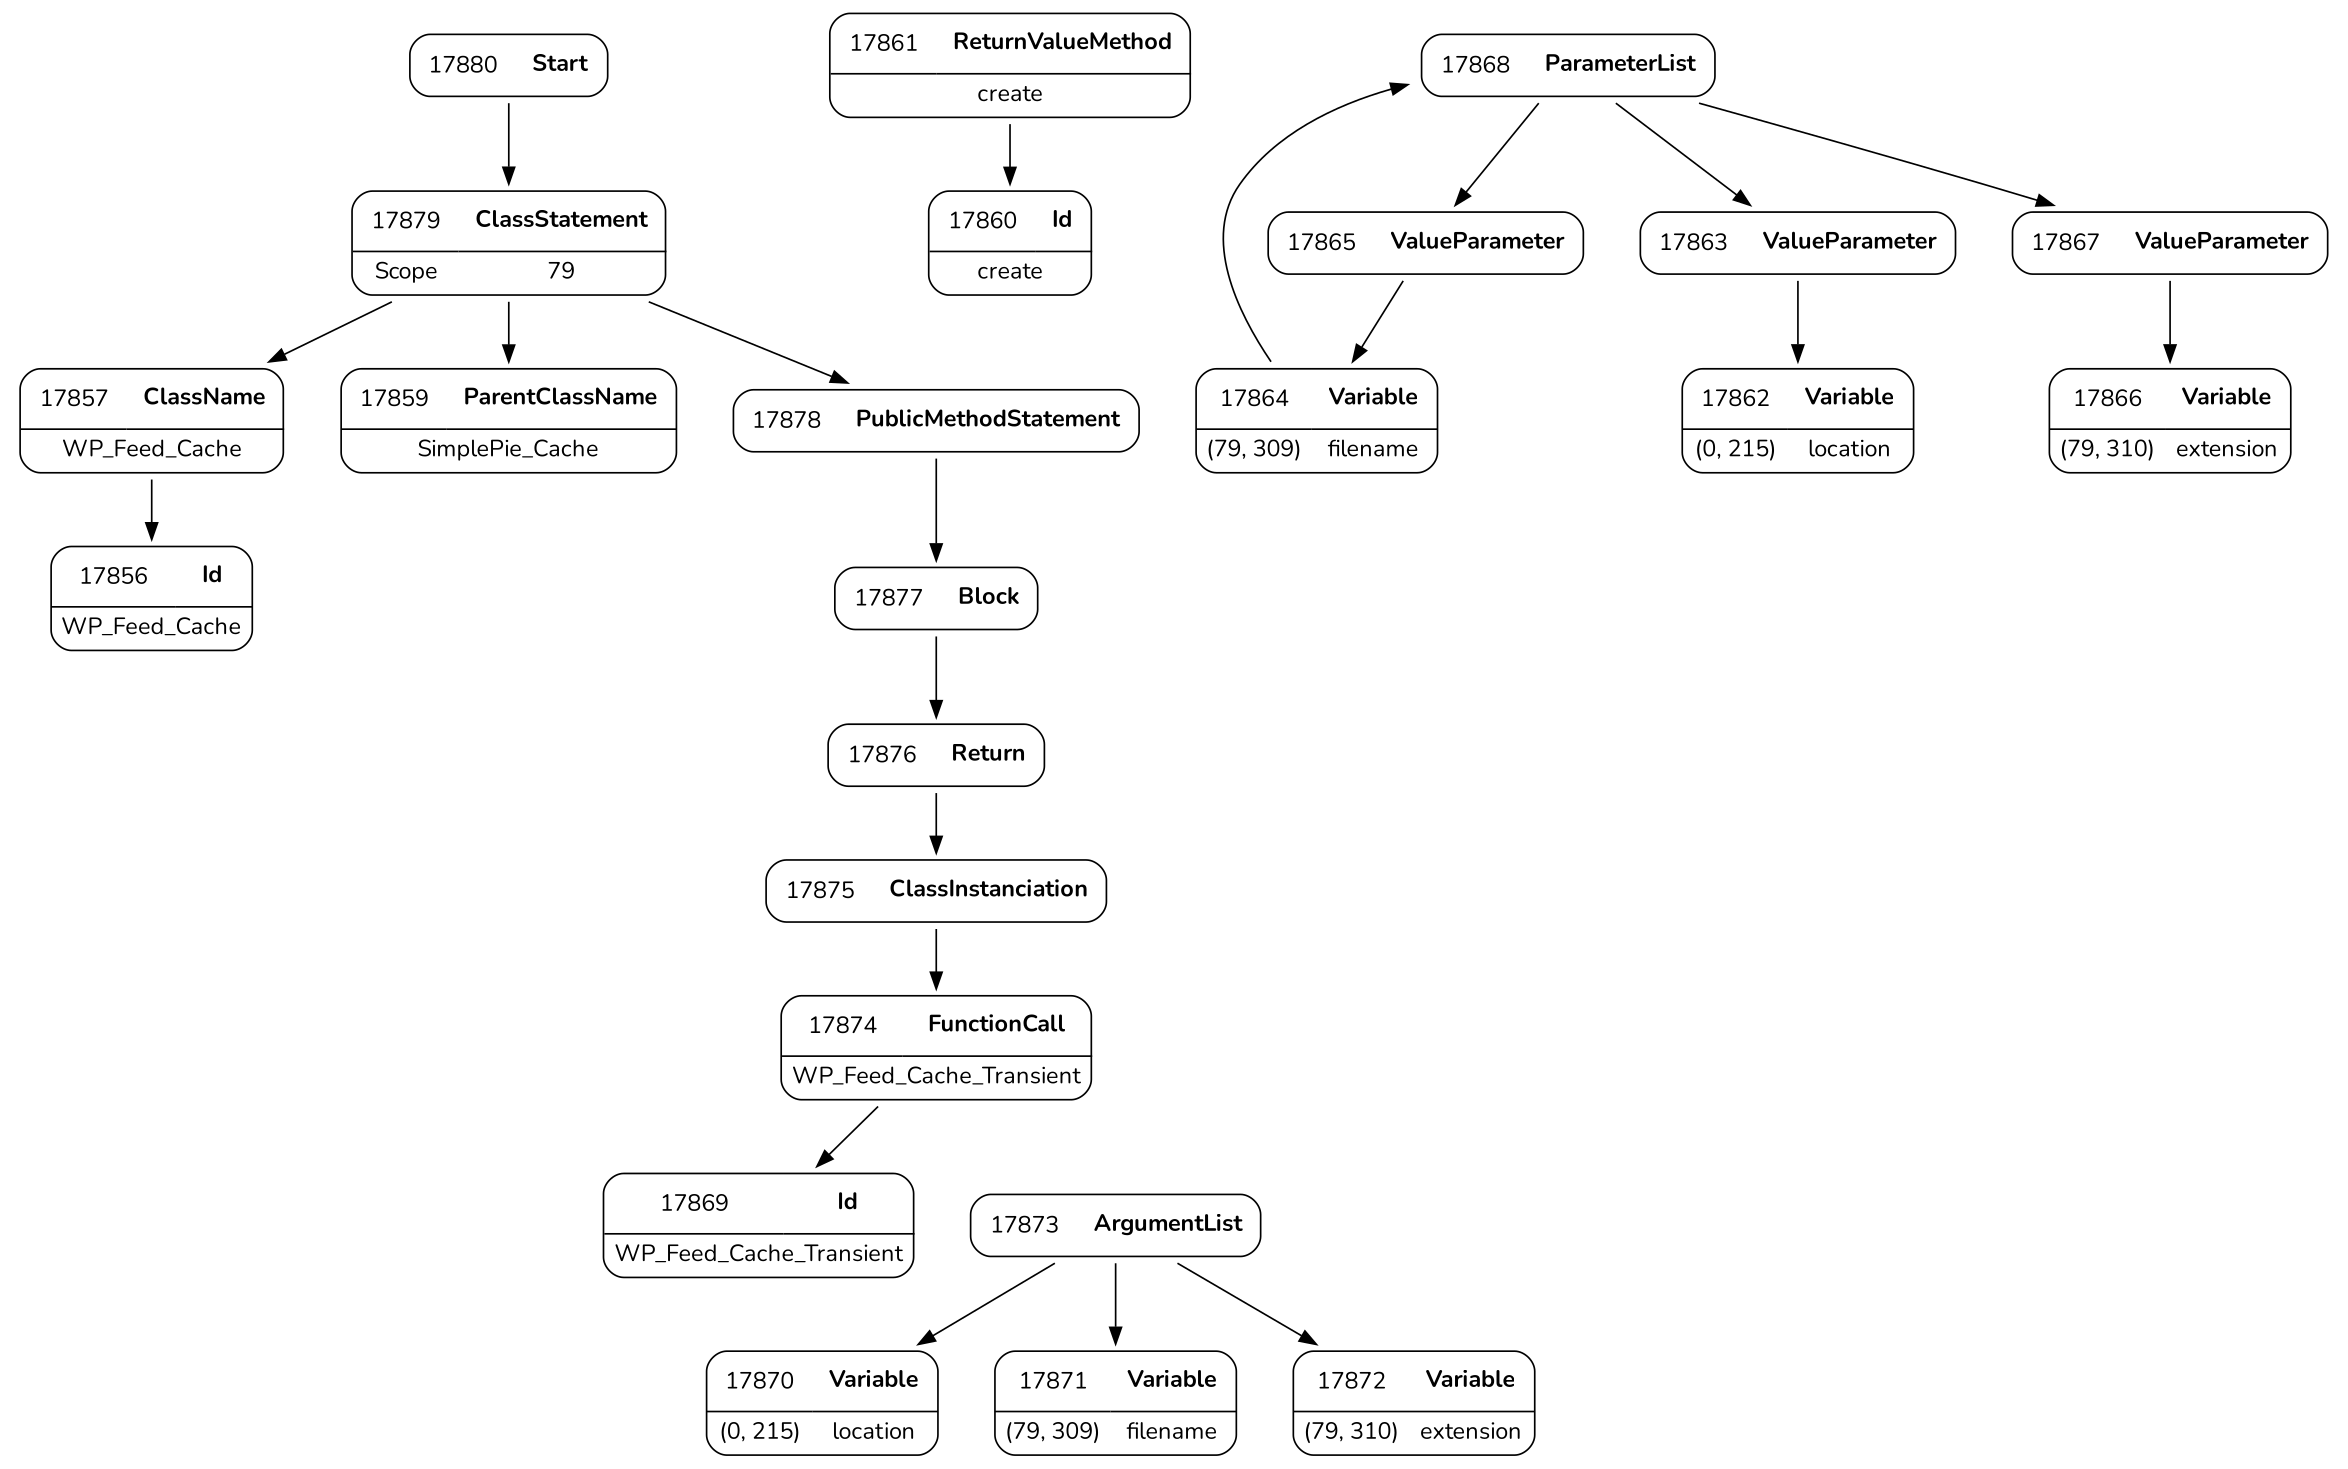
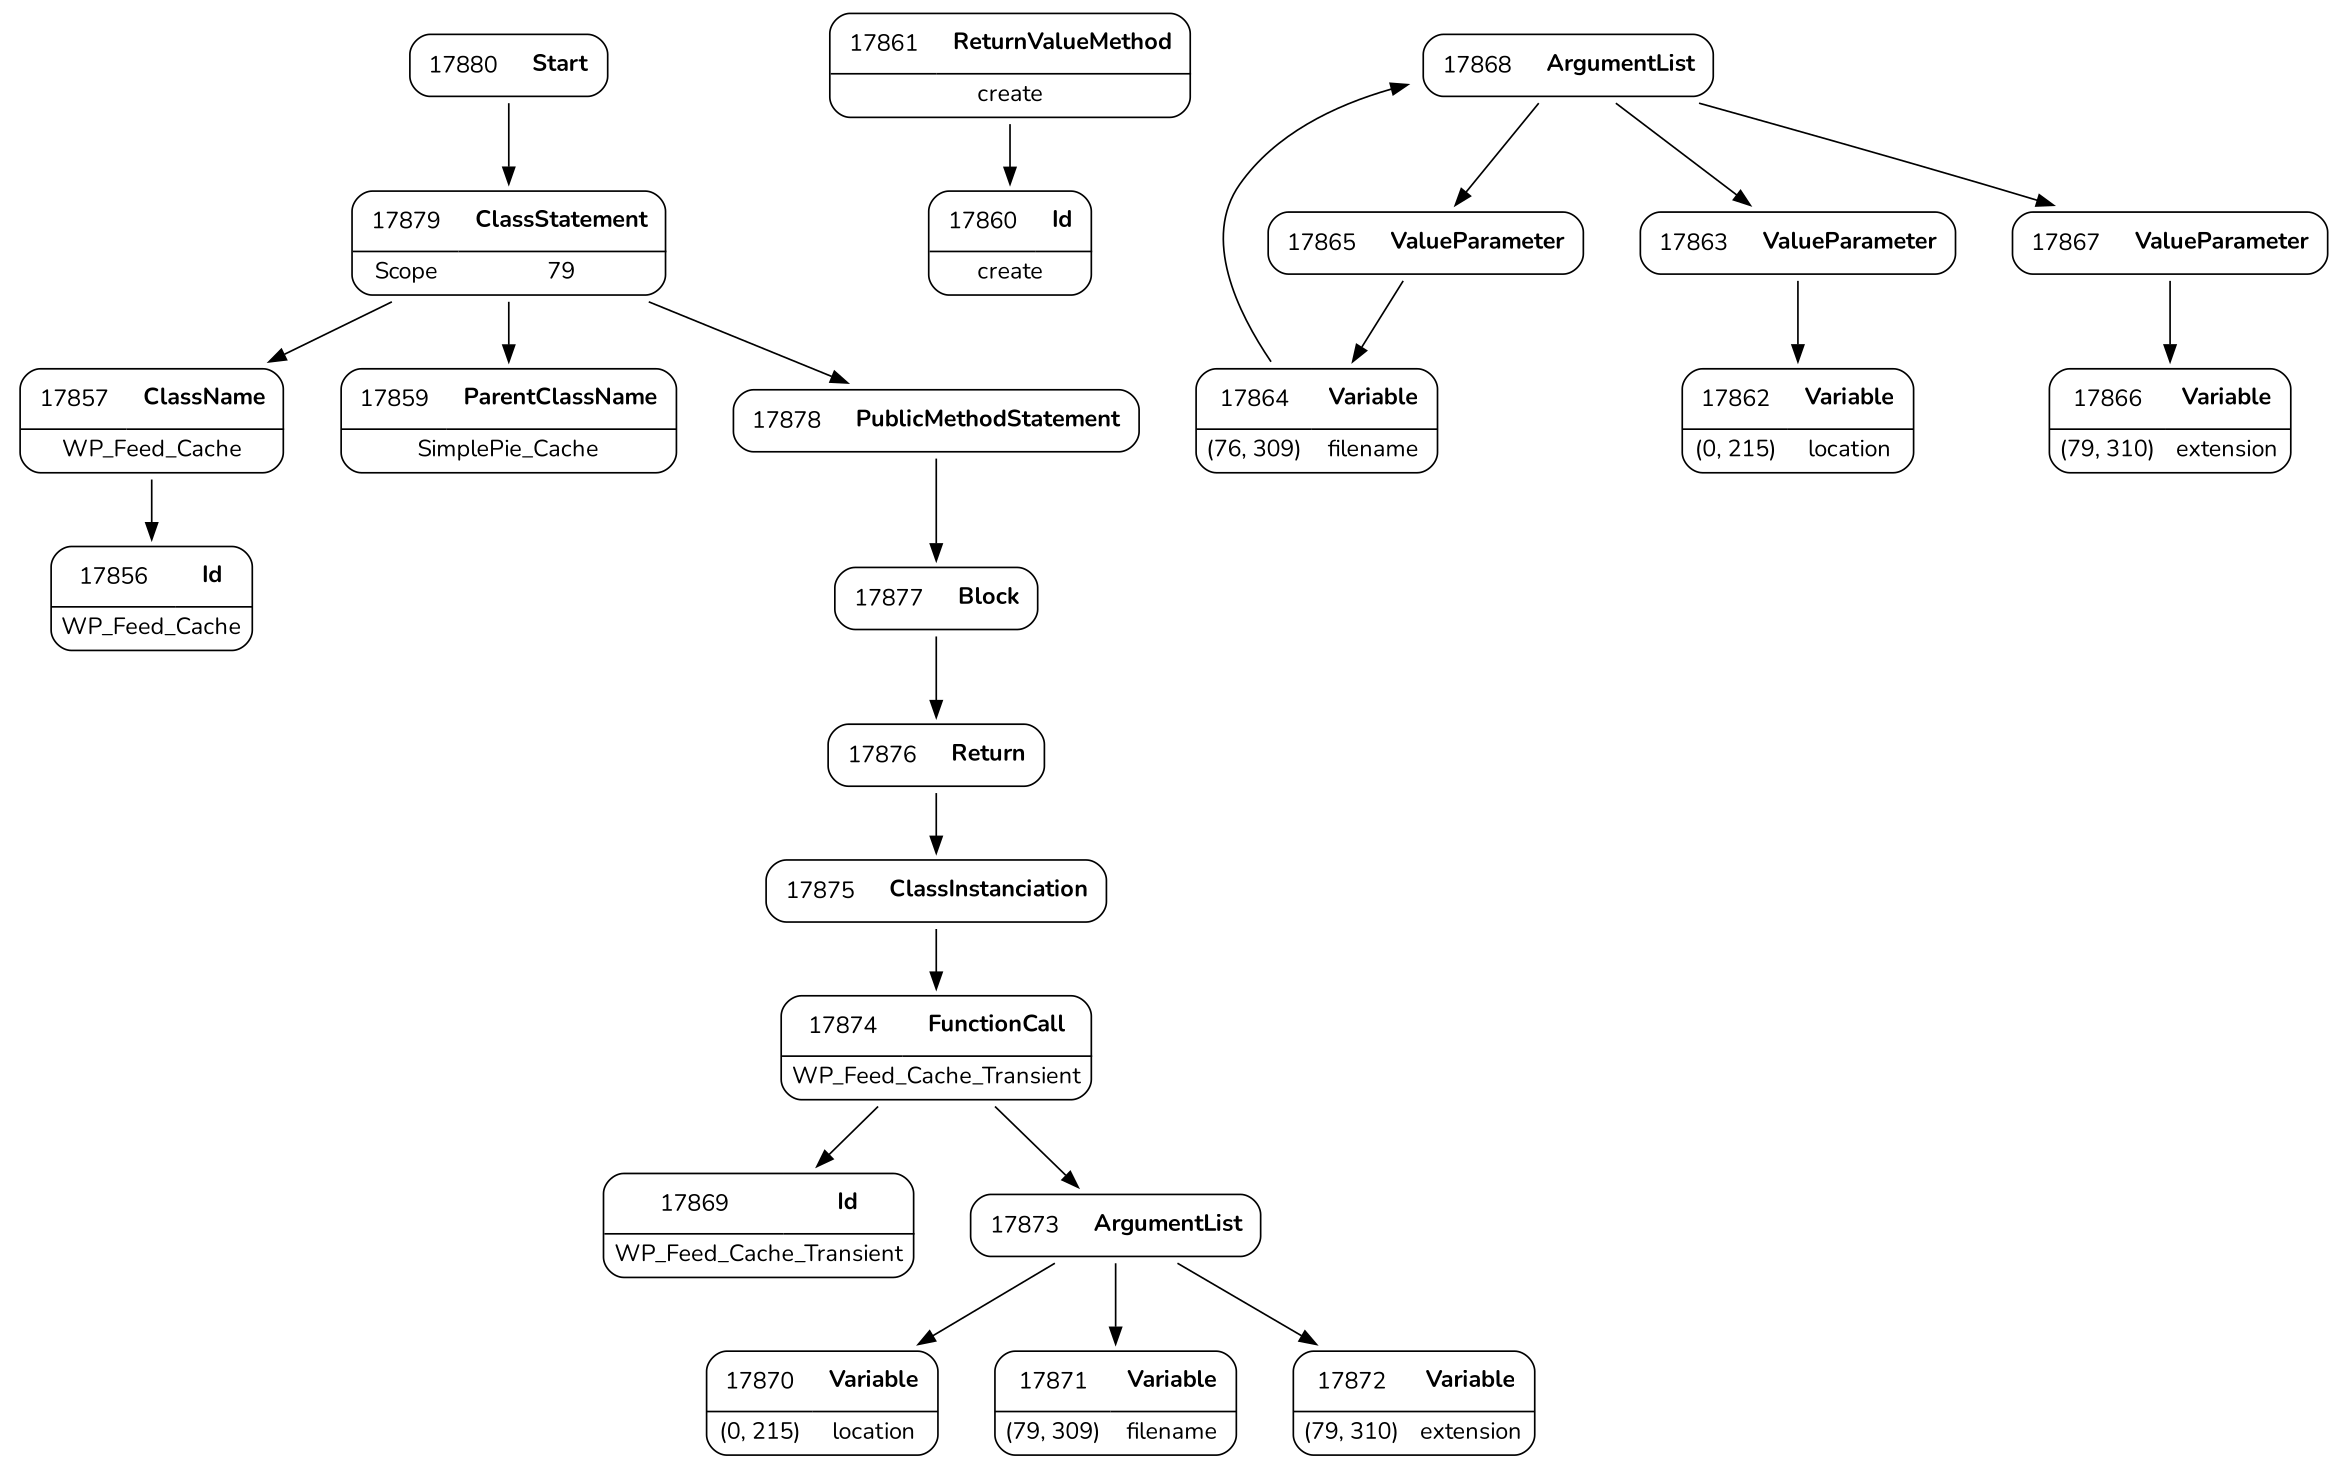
node "17868": text "ParameterList" -> "ArgumentList"
node "17864": text "(79, 309)" -> "(76, 309)"
edge "17874" -> "17873": added
